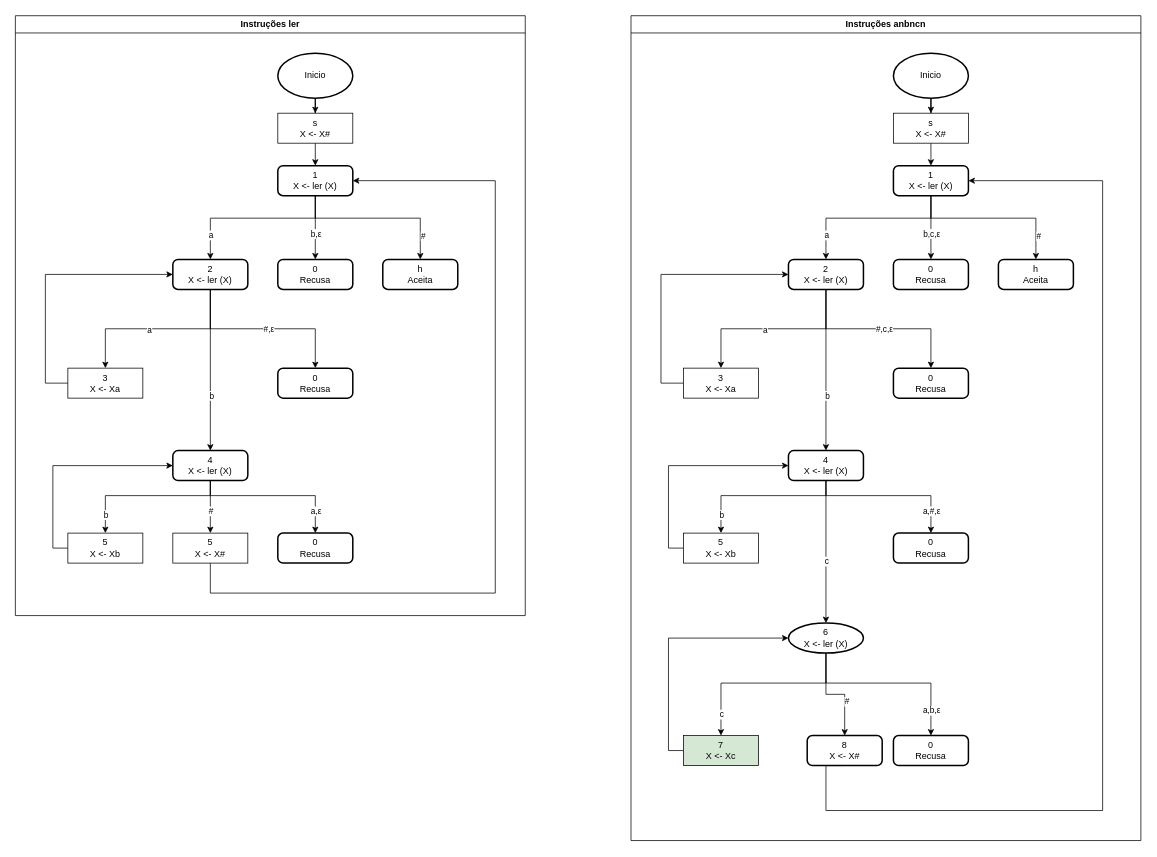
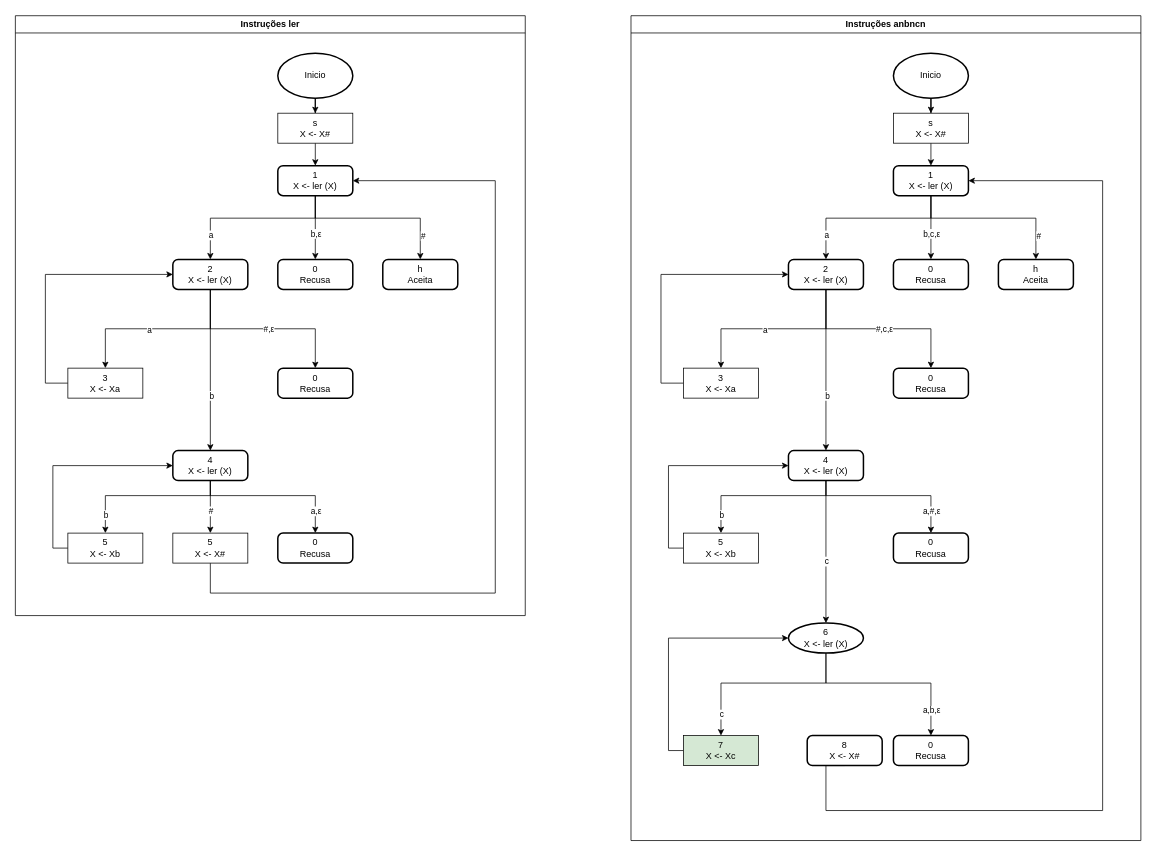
edge "6 X <- ler (X)" -> "8 X <- X#": removed, label "#"
